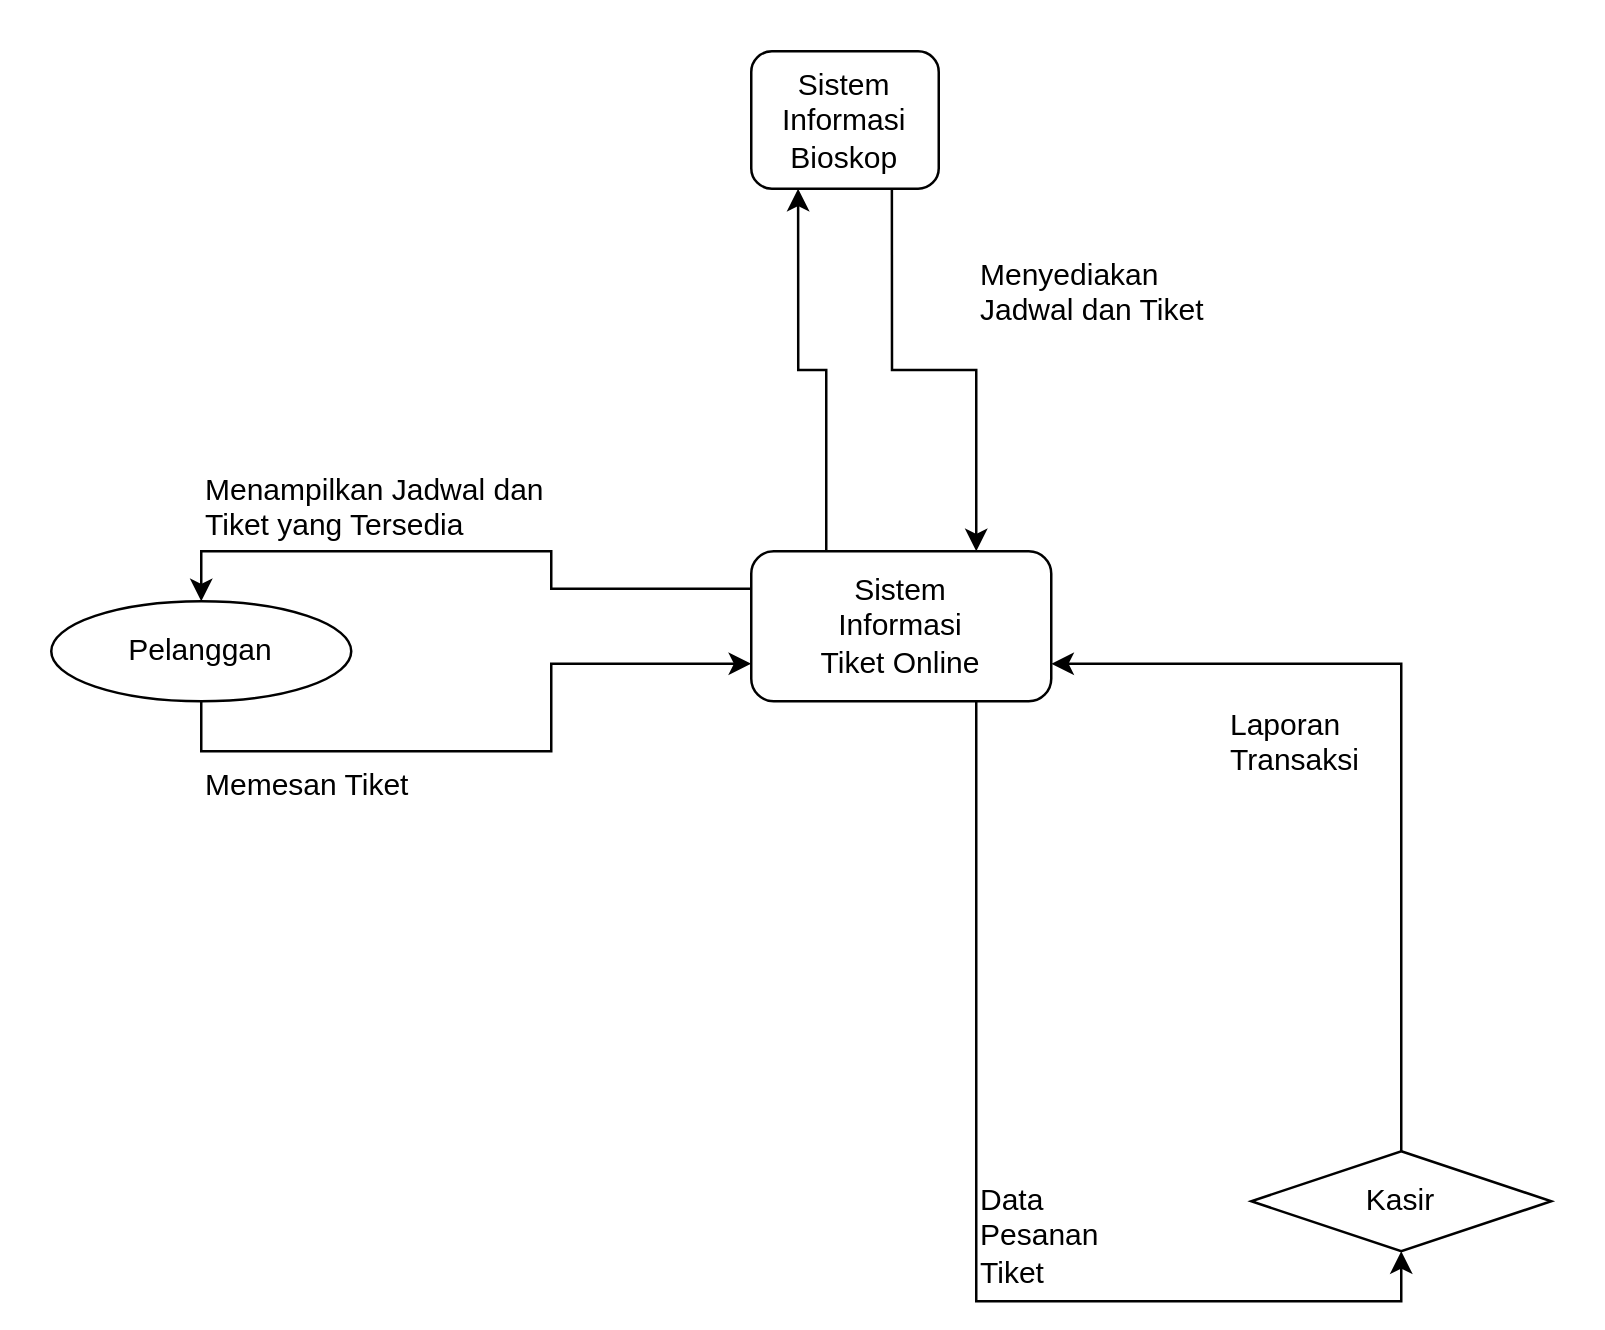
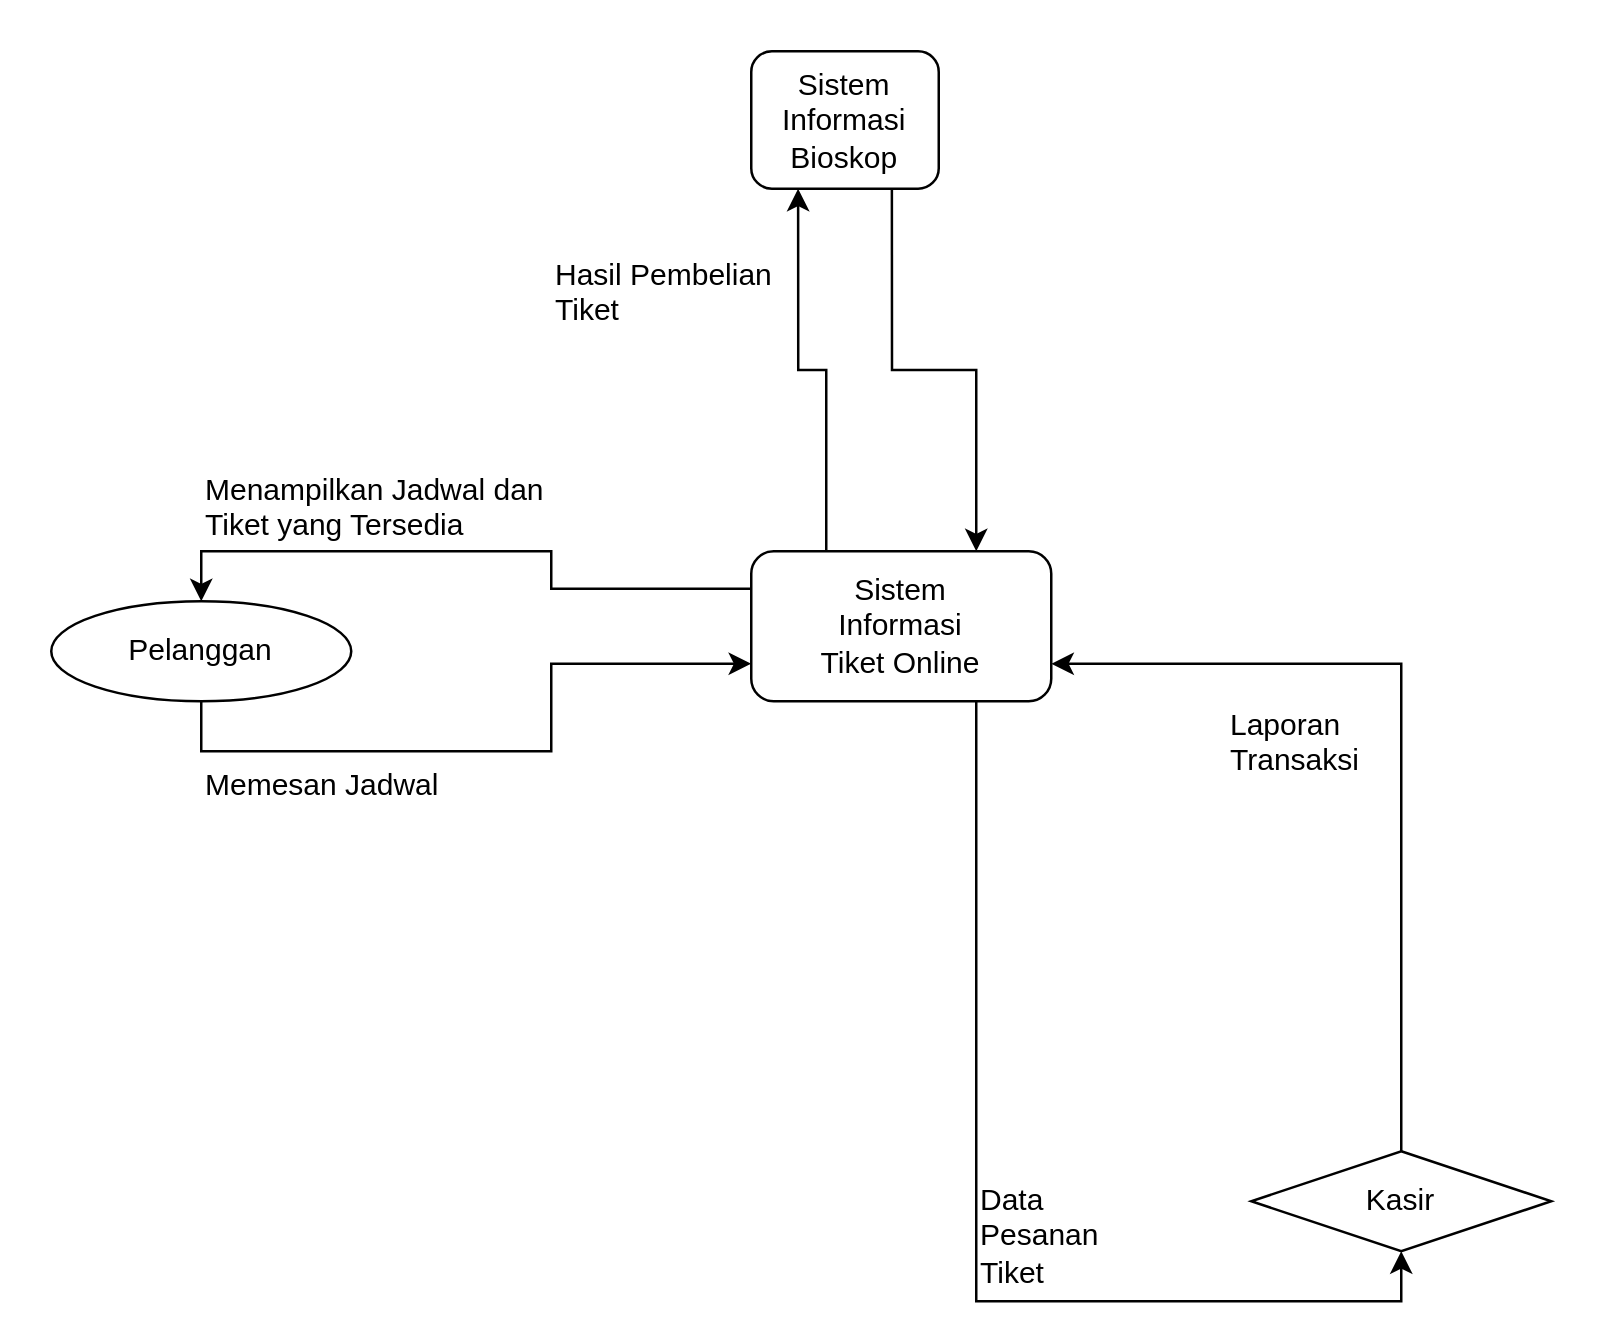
node "Hasil Pembelian Tiket": added
node "Menyediakan Jadwal dan Tiket": removed
node "Memesan Tiket": label "Memesan Tiket" -> "Memesan Jadwal"
